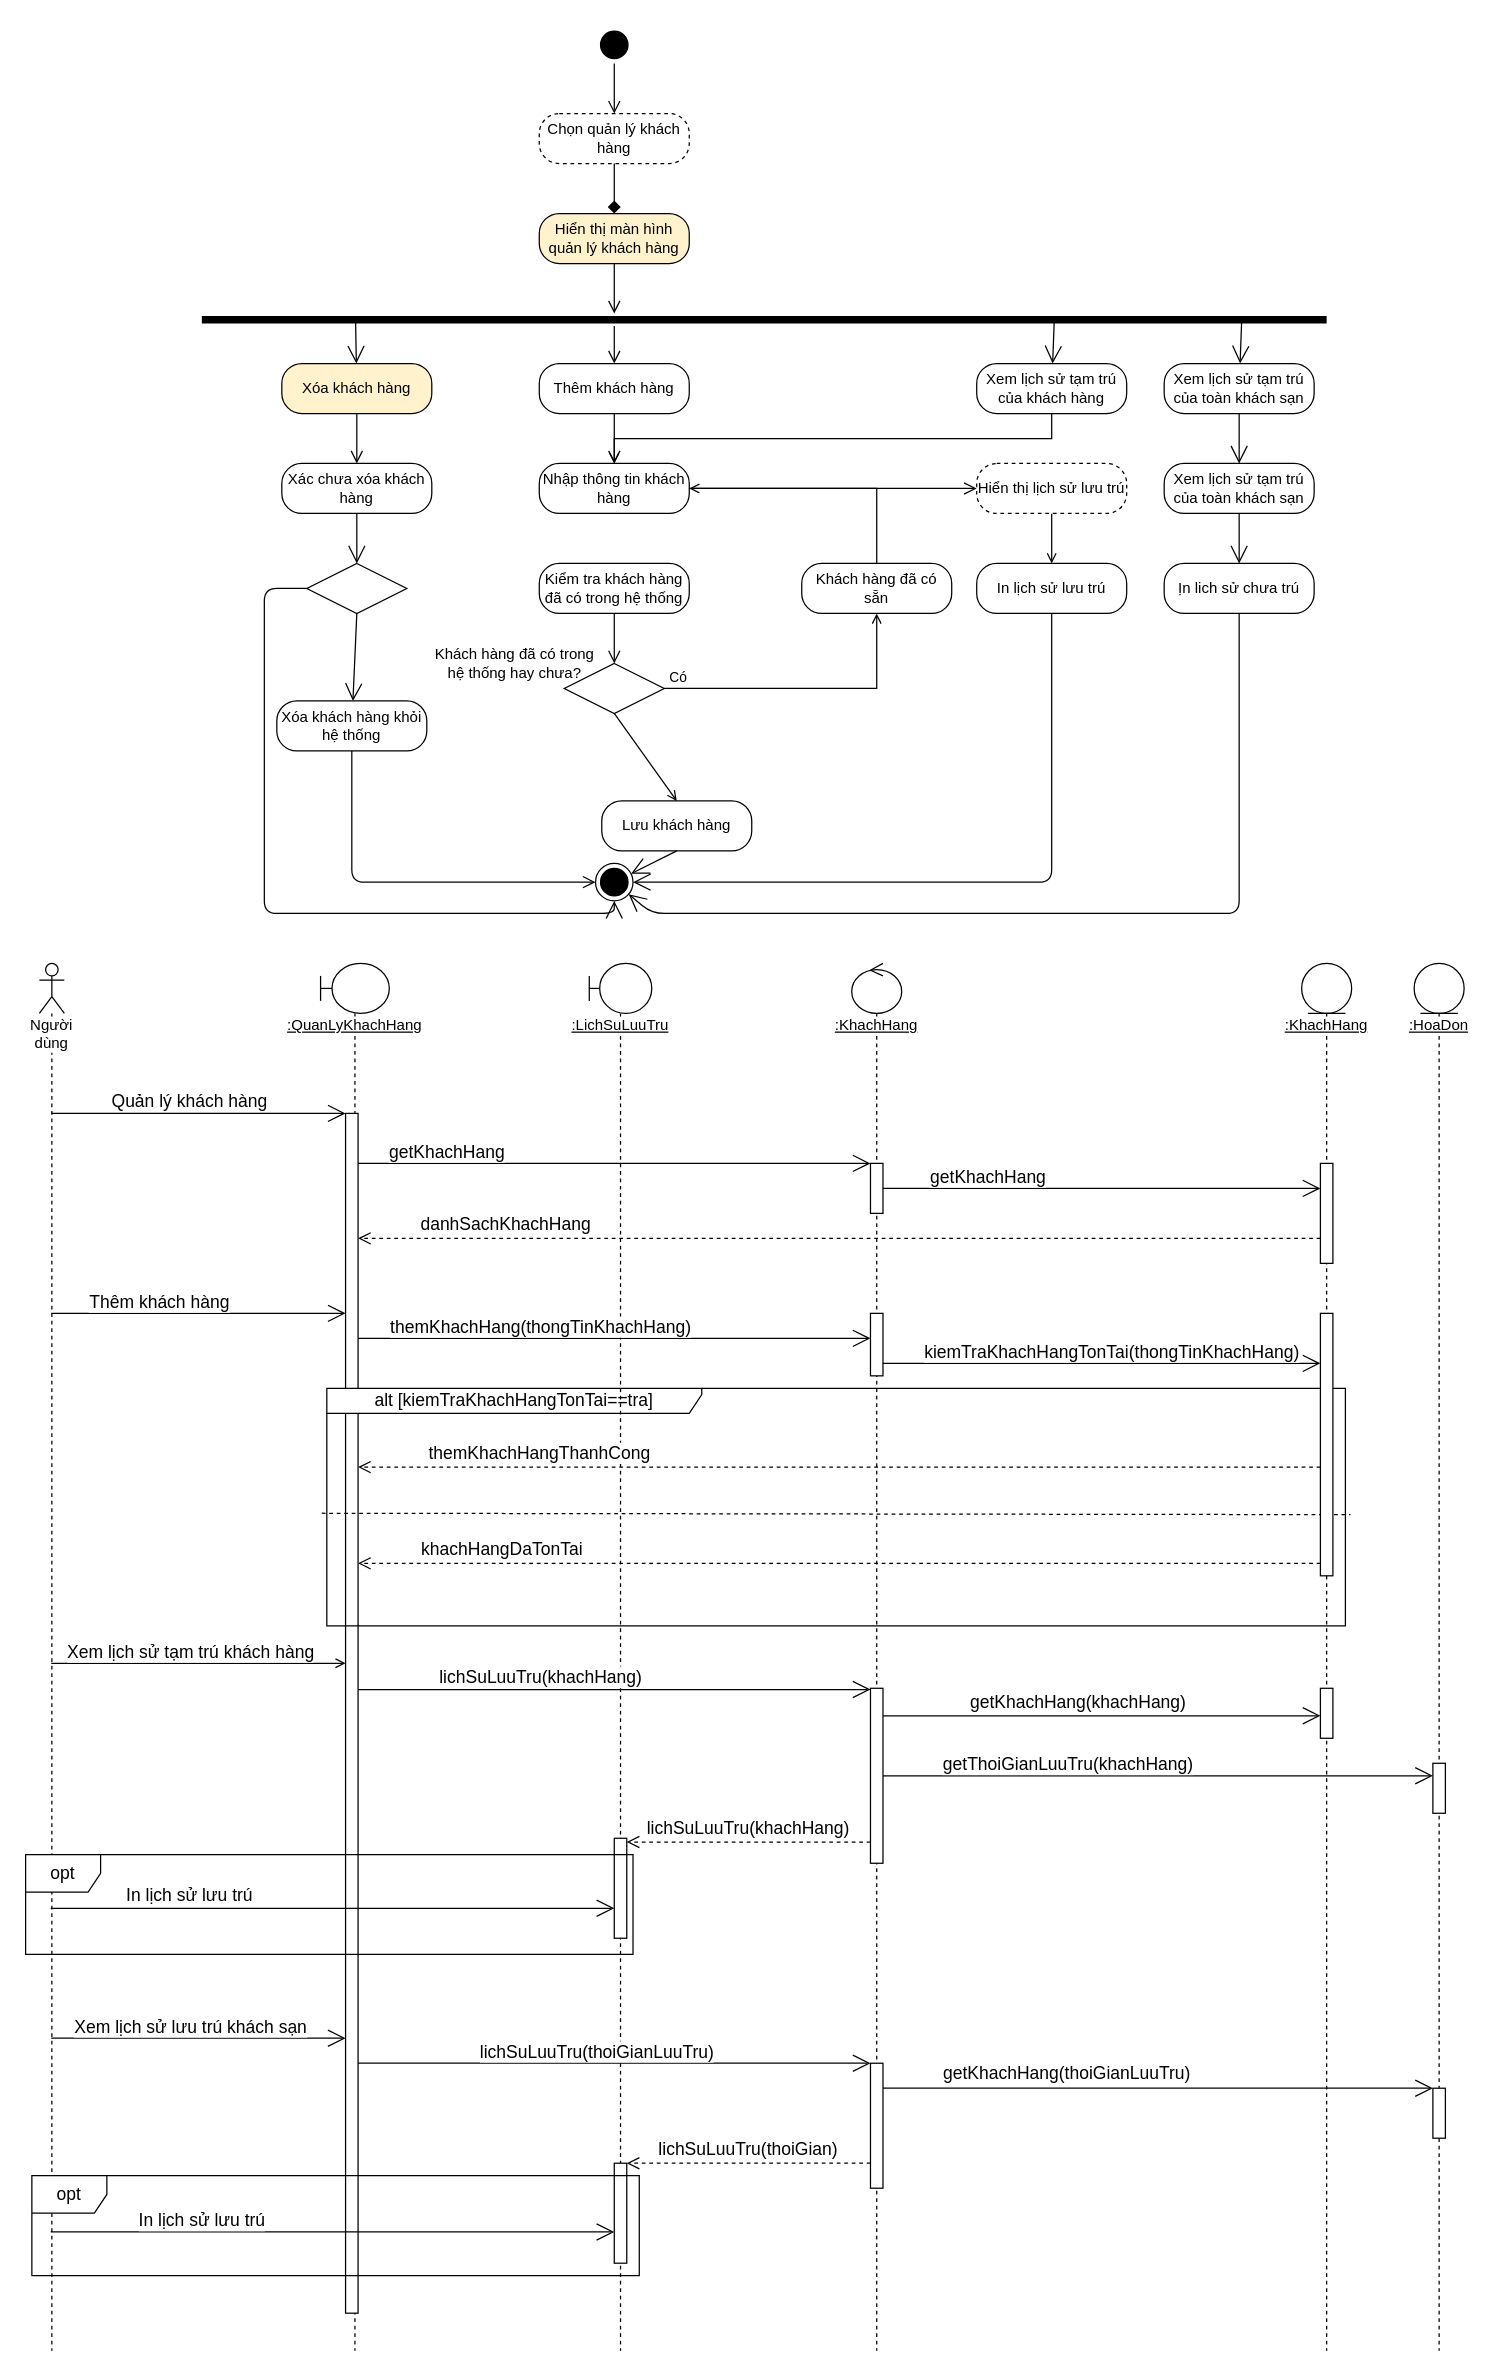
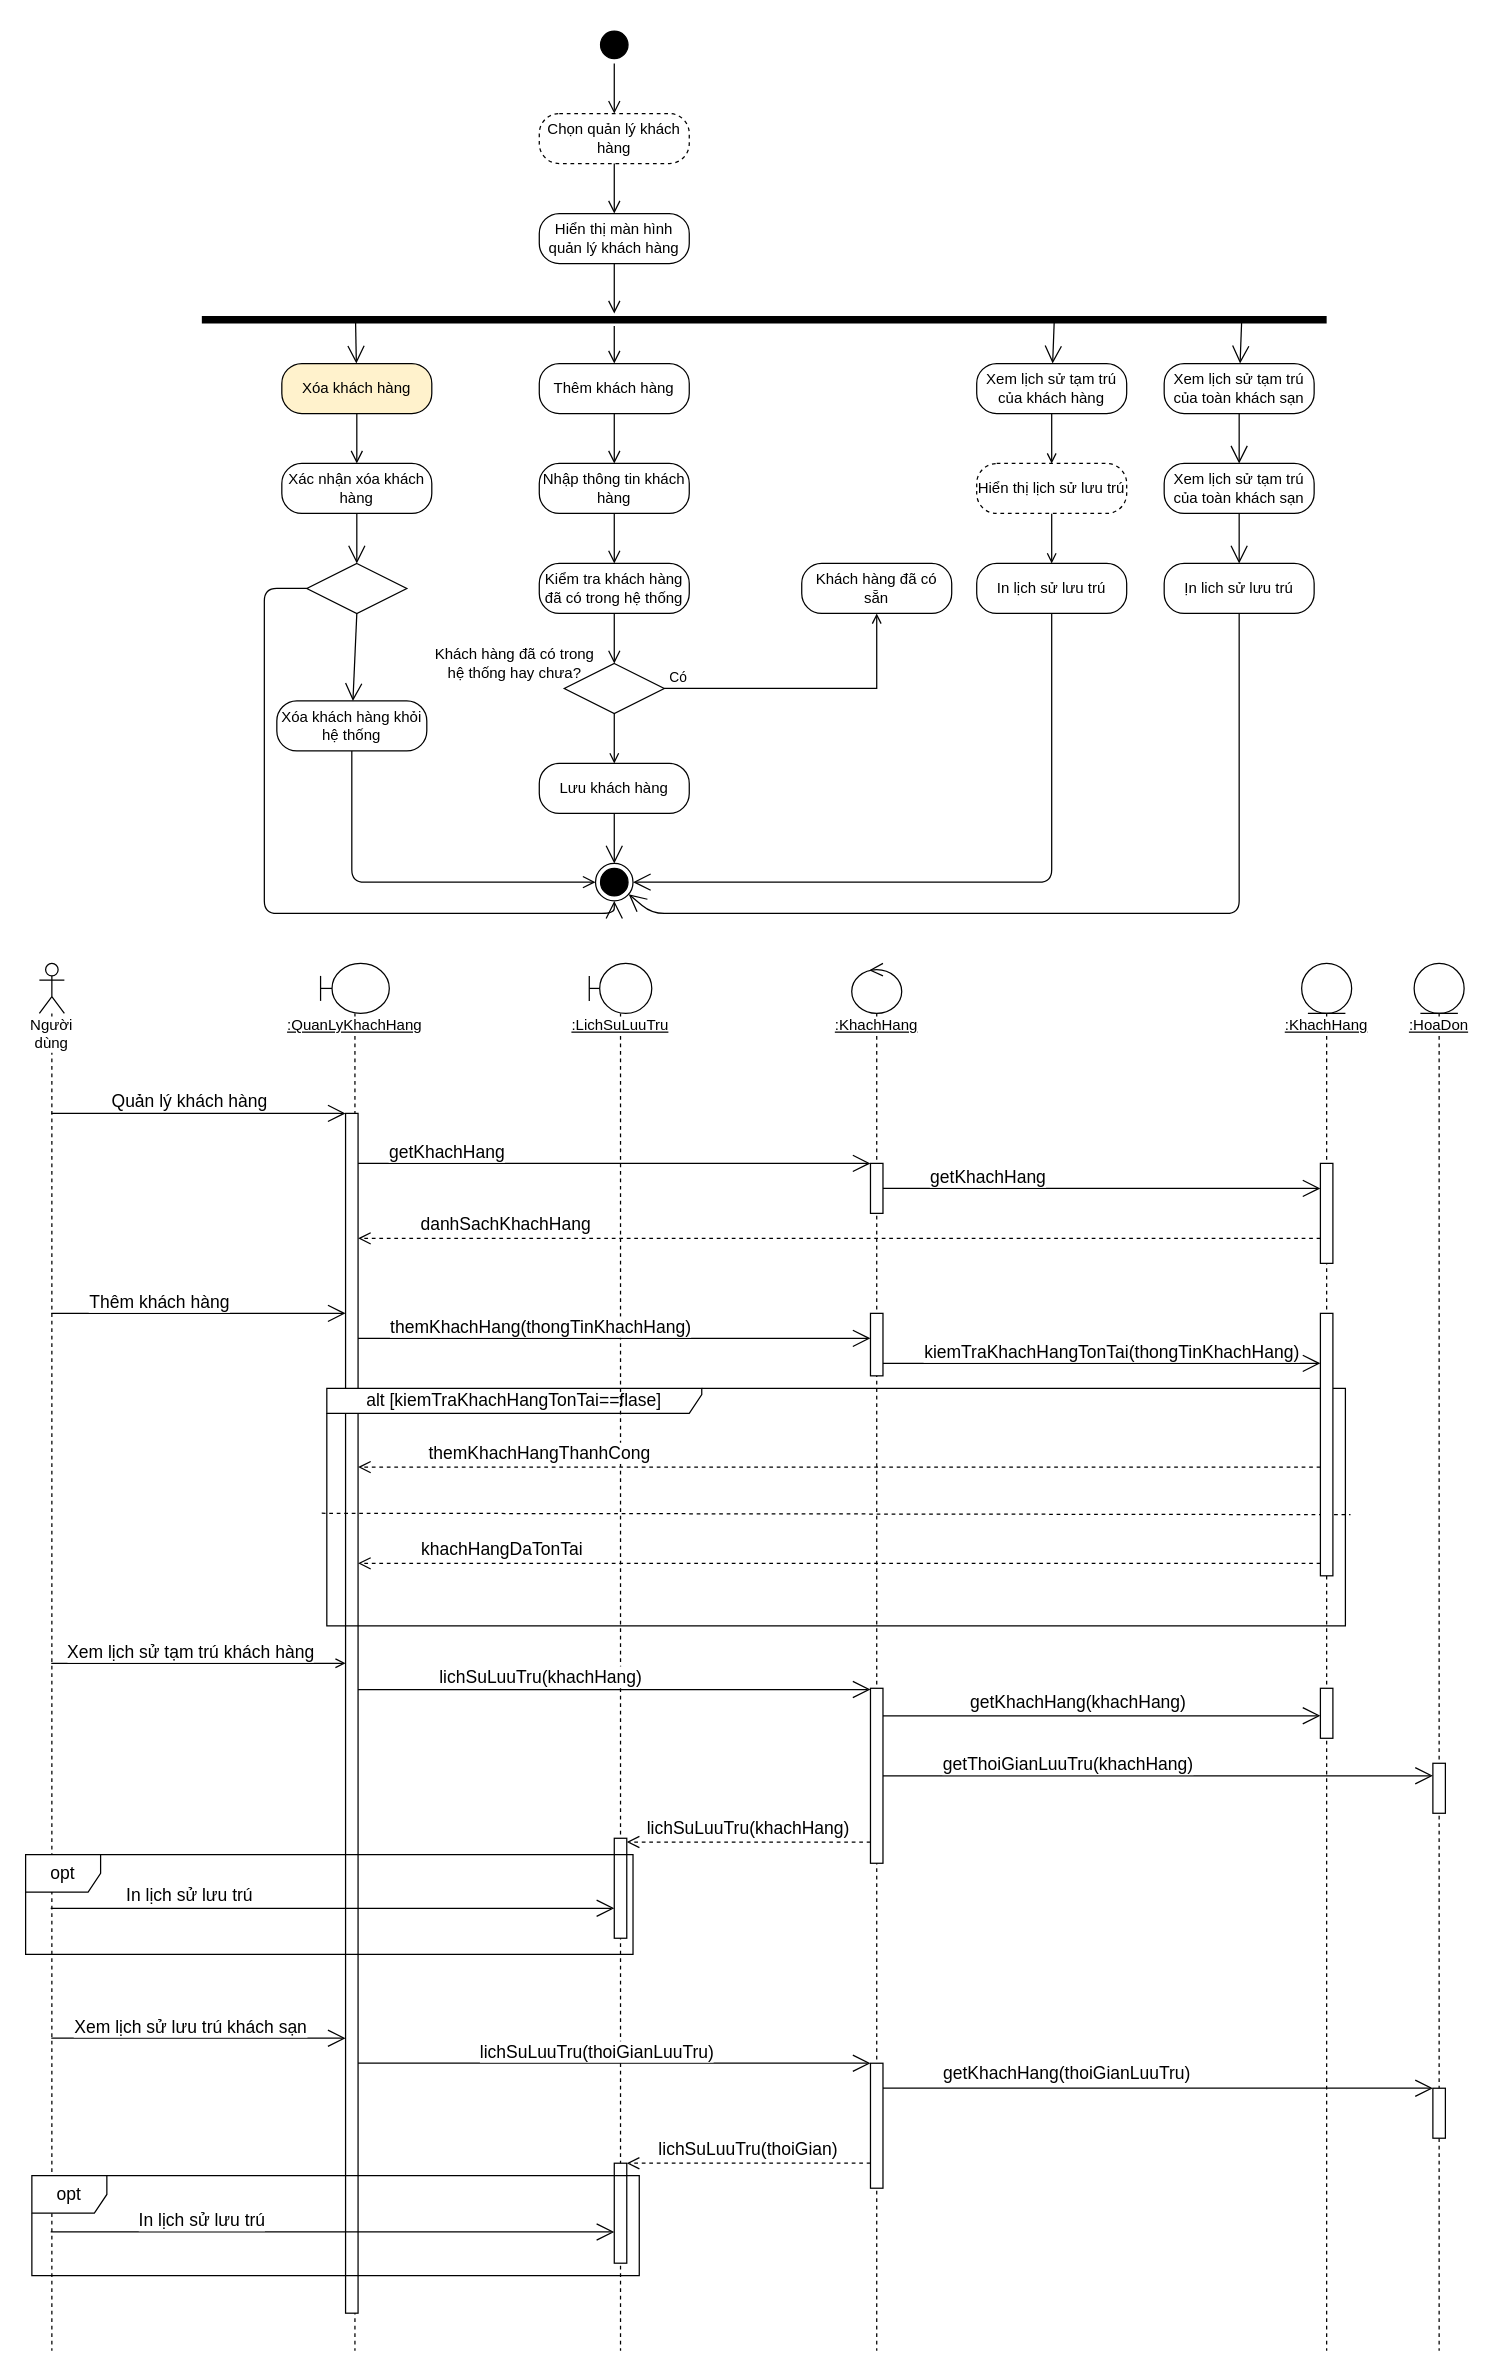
edge "Chọn quản lý khách hàng" -> "Hiển thị màn hình quản lý khách hàng": arrowhead diamond -> open
node "Hiển thị màn hình quản lý khách hàng": fillcolor #fff2cc -> #ffffff
edge "Xem lịch sử tạm trú của khách hàng" -> "Nhập thông tin khách hàng": now "Xem lịch sử tạm trú của khách hàng" -> "Hiển thị lịch sử lưu trú"
node "Xác chưa xóa khách hàng": label "Xác chưa xóa khách hàng" -> "Xác nhận xóa khách hàng"
edge "Nhập thông tin khách hàng" -> "Hiển thị lịch sử lưu trú": now "Nhập thông tin khách hàng" -> "Kiểm tra khách hàng đã có trong hệ thống"
edge "Khách hàng đã có sẵn" -> "Nhập thông tin khách hàng": removed
node "Ịn lich sử chưa trú": label "Ịn lich sử chưa trú" -> "Ịn lich sử lưu trú"
node "Lưu khách hàng": moved (677, 826) -> (614, 788)
node "alt [kiemTraKhachHangTonTai==tra]": label "alt [kiemTraKhachHangTonTai==tra]" -> "alt [kiemTraKhachHangTonTai==flase]"
